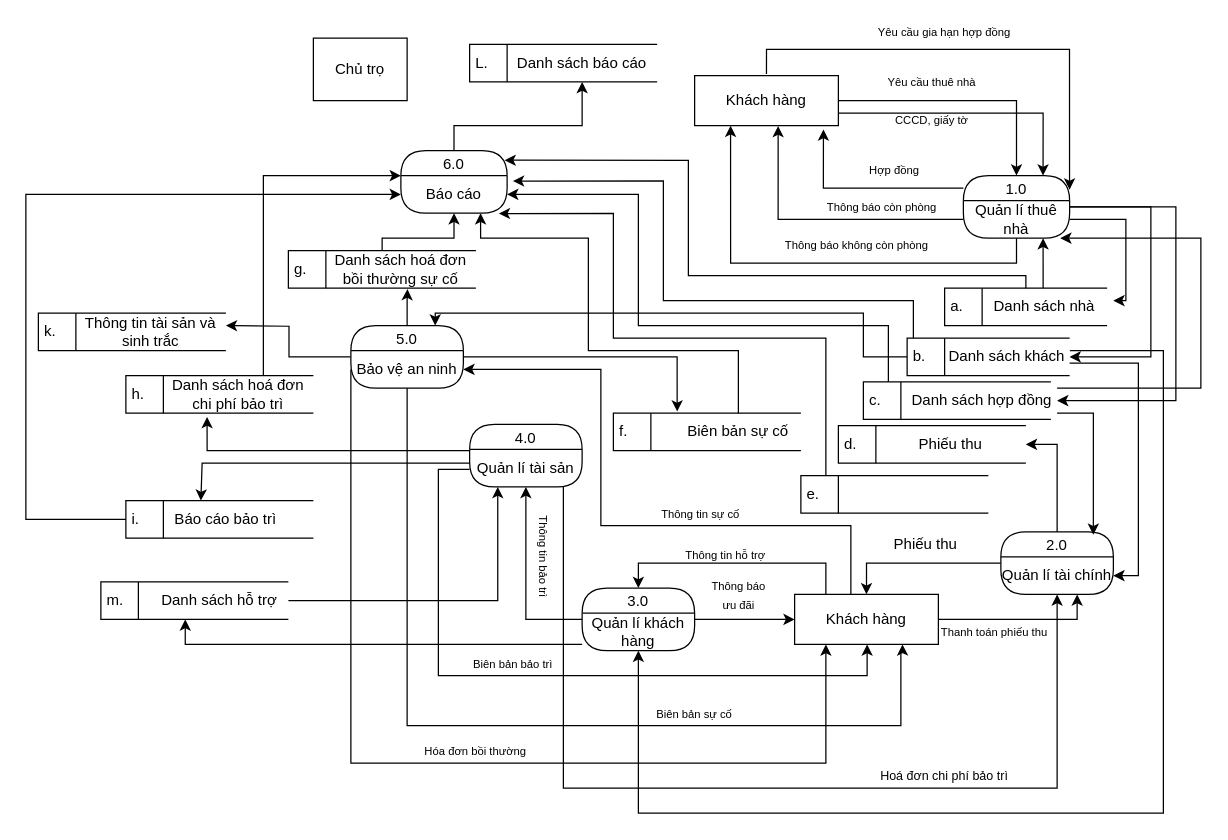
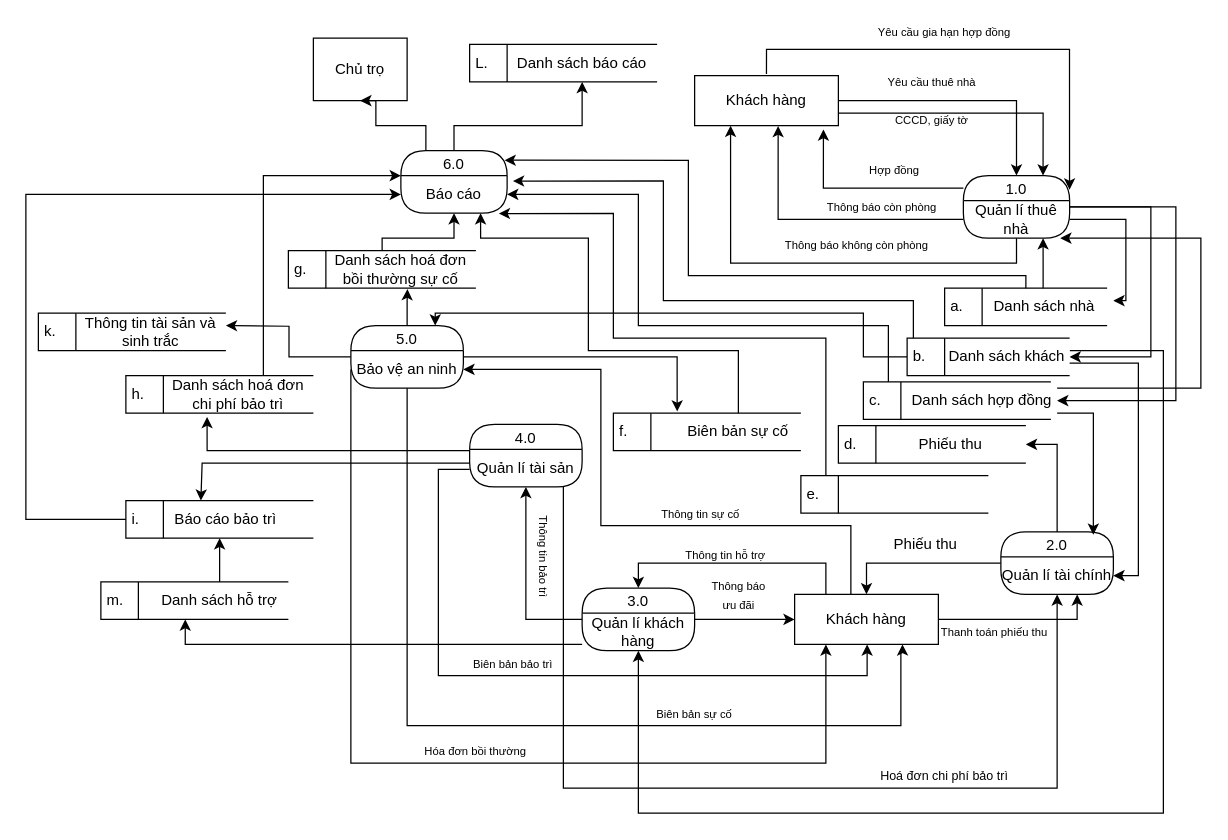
edge "6.0" -> "Chủ trọ": added
edge "Danh sách hỗ trợ" -> "Quản lí tài sản": now "Danh sách hỗ trợ" -> "i."
